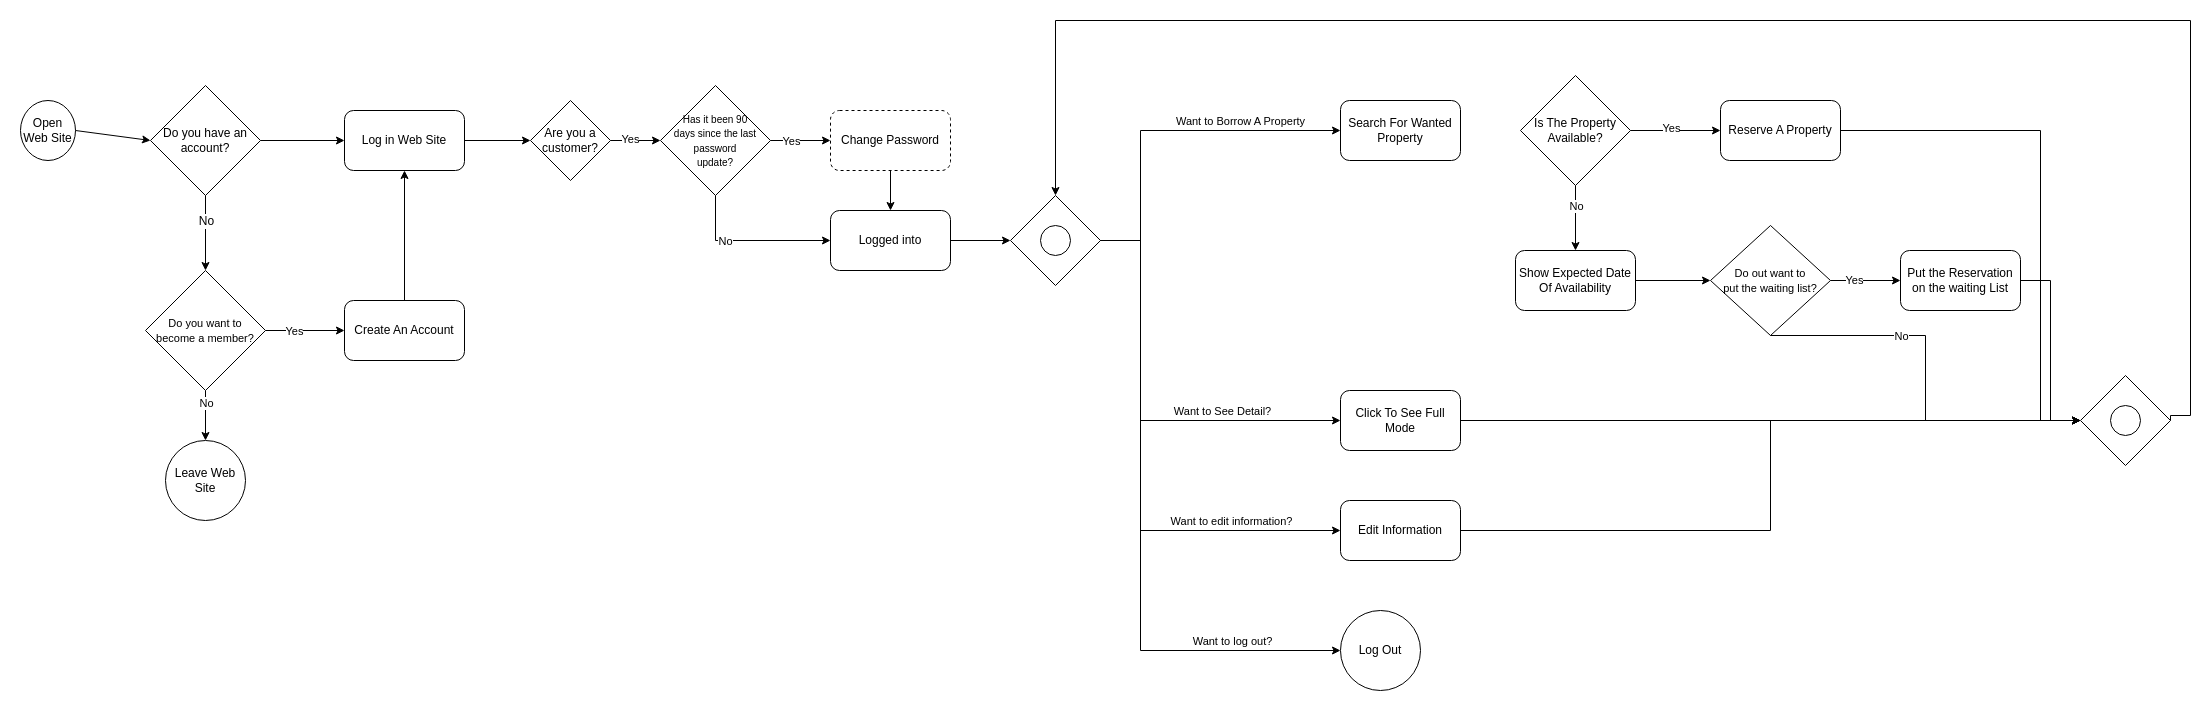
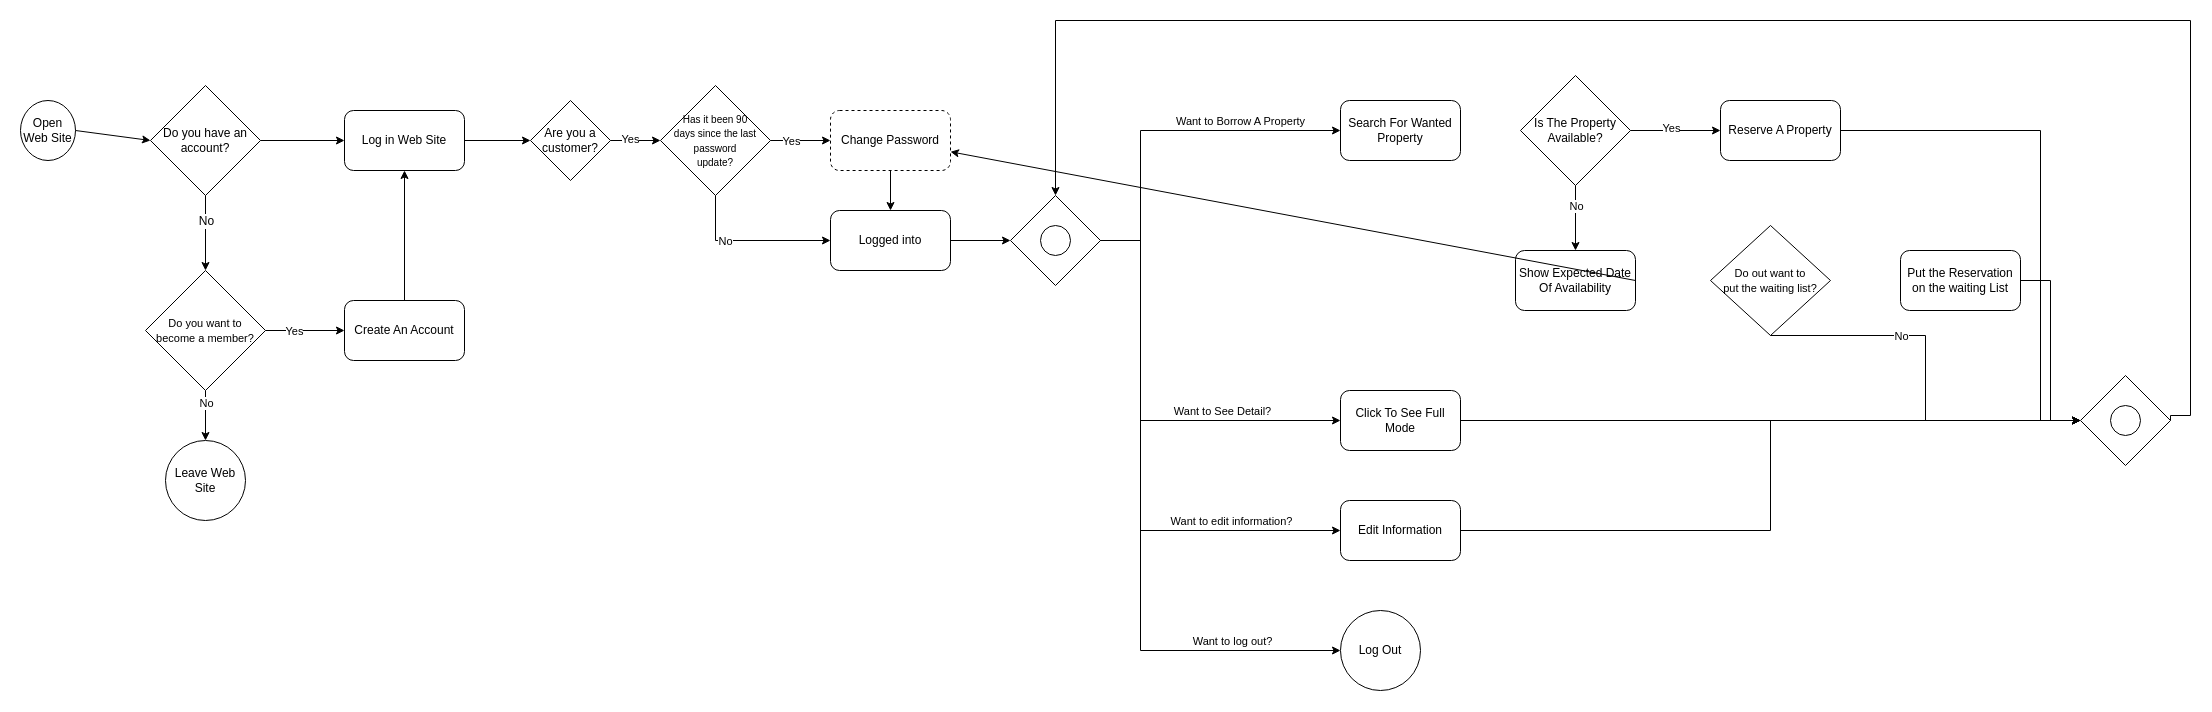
edge "Show Expected Date Of Availability" -> "Do out want to put the waiting list?": now "Show Expected Date Of Availability" -> "Change Password"
edge "Do out want to put the waiting list?" -> "Put the Reservation on the waiting List": removed, label "Yes"
